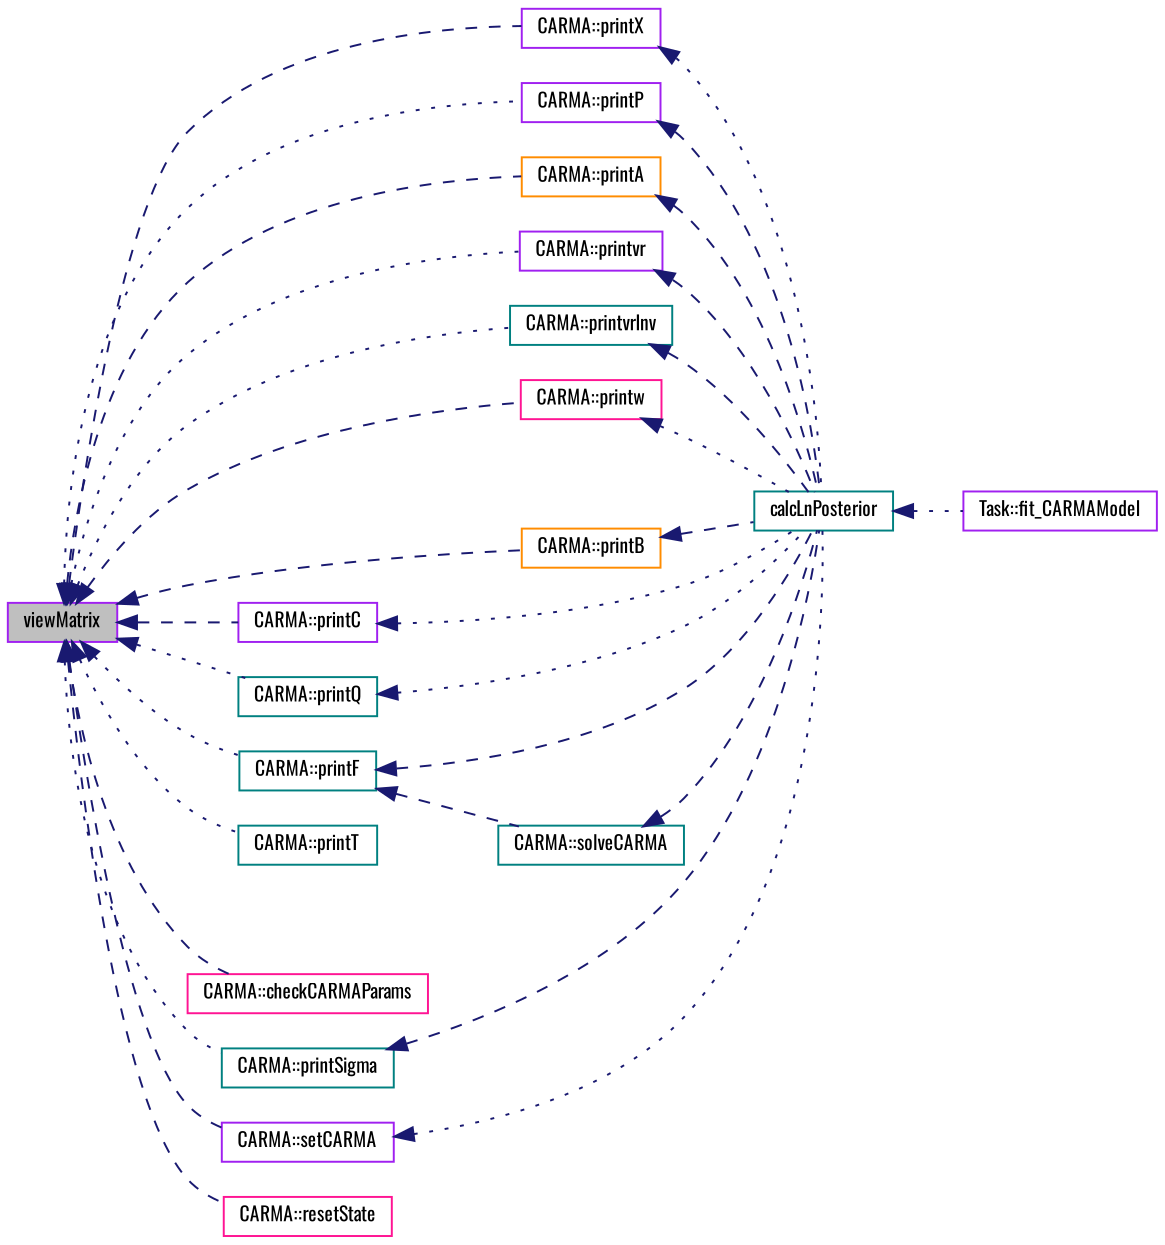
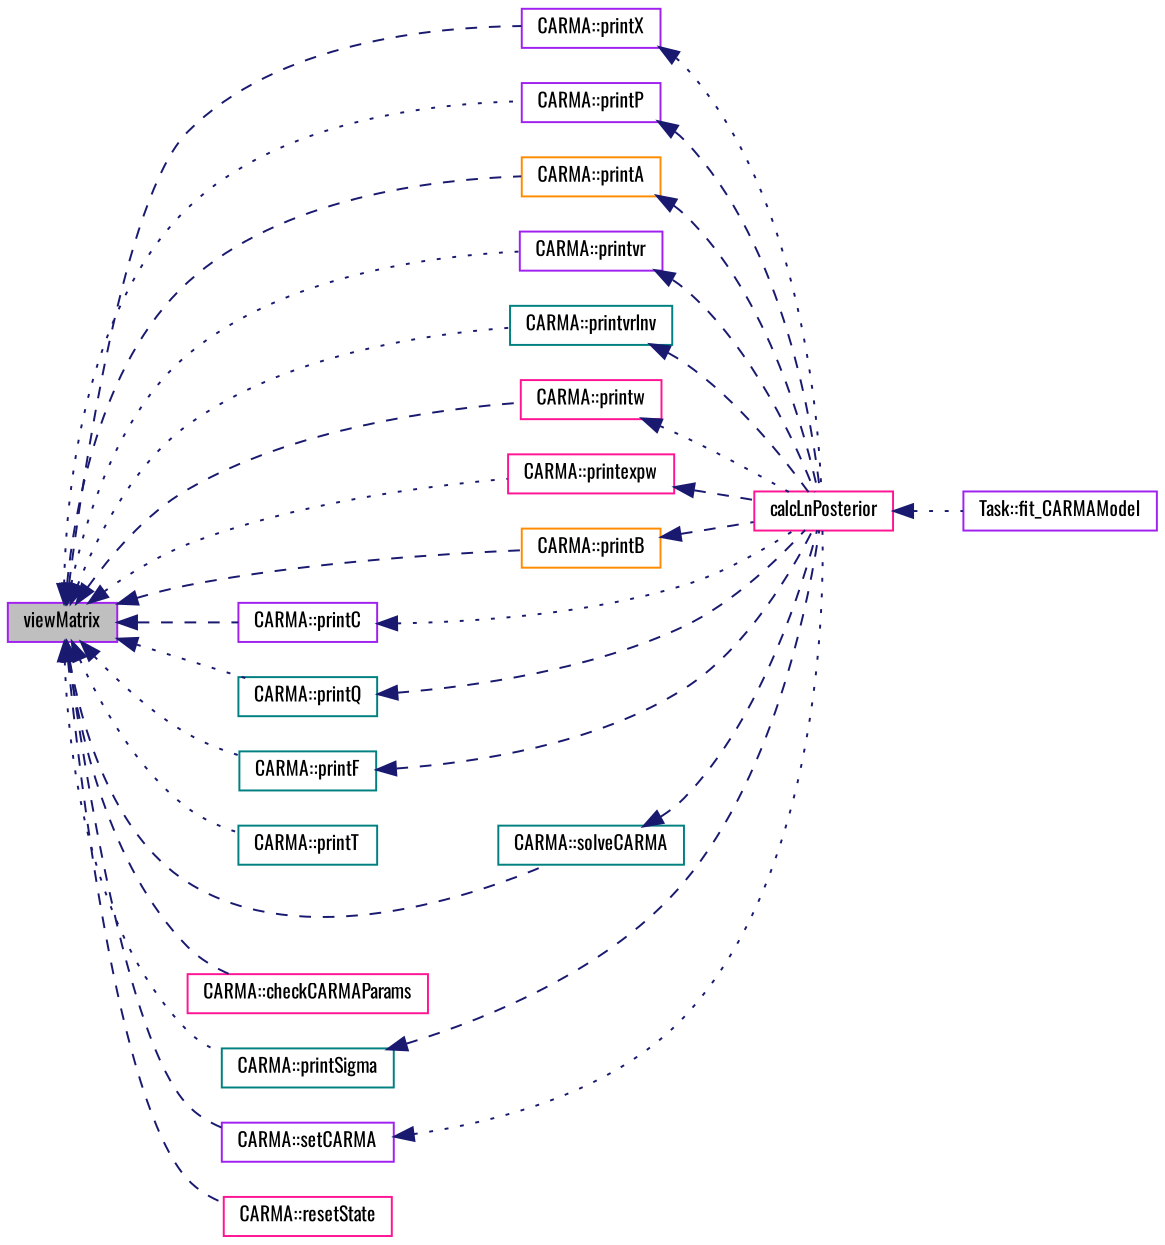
node "CARMA::printexpw": added
node "calcLnPosterior": color teal -> deeppink
edge "calcLnPosterior" -> "CARMA::printQ": style dotted -> dashed
edge "CARMA::solveCARMA" -> "CARMA::printF": now "CARMA::solveCARMA" -> "viewMatrix"
